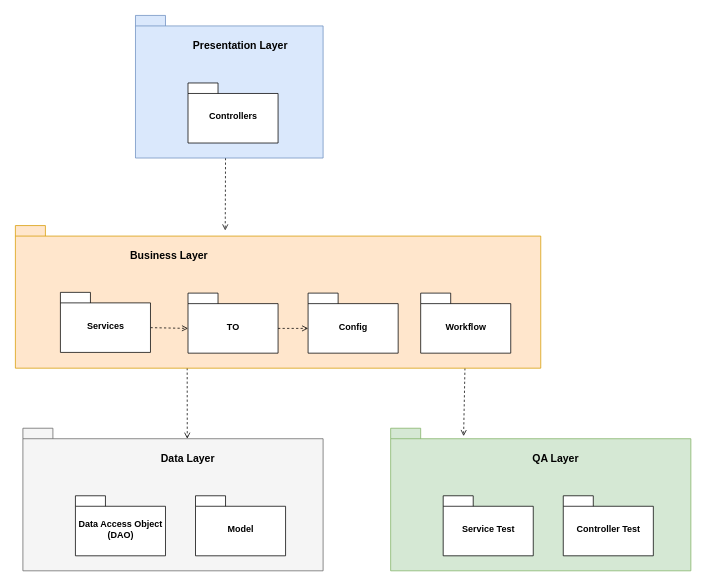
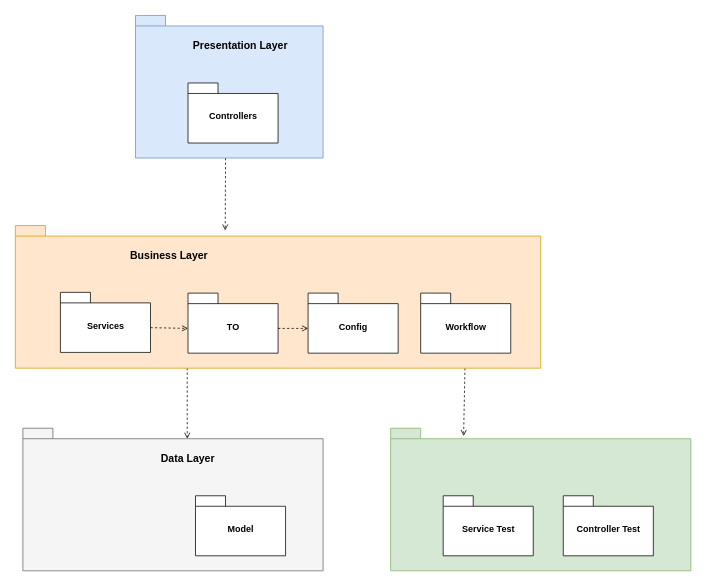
node "QA Layer": removed
node "Data Access Object (DAO)": removed
